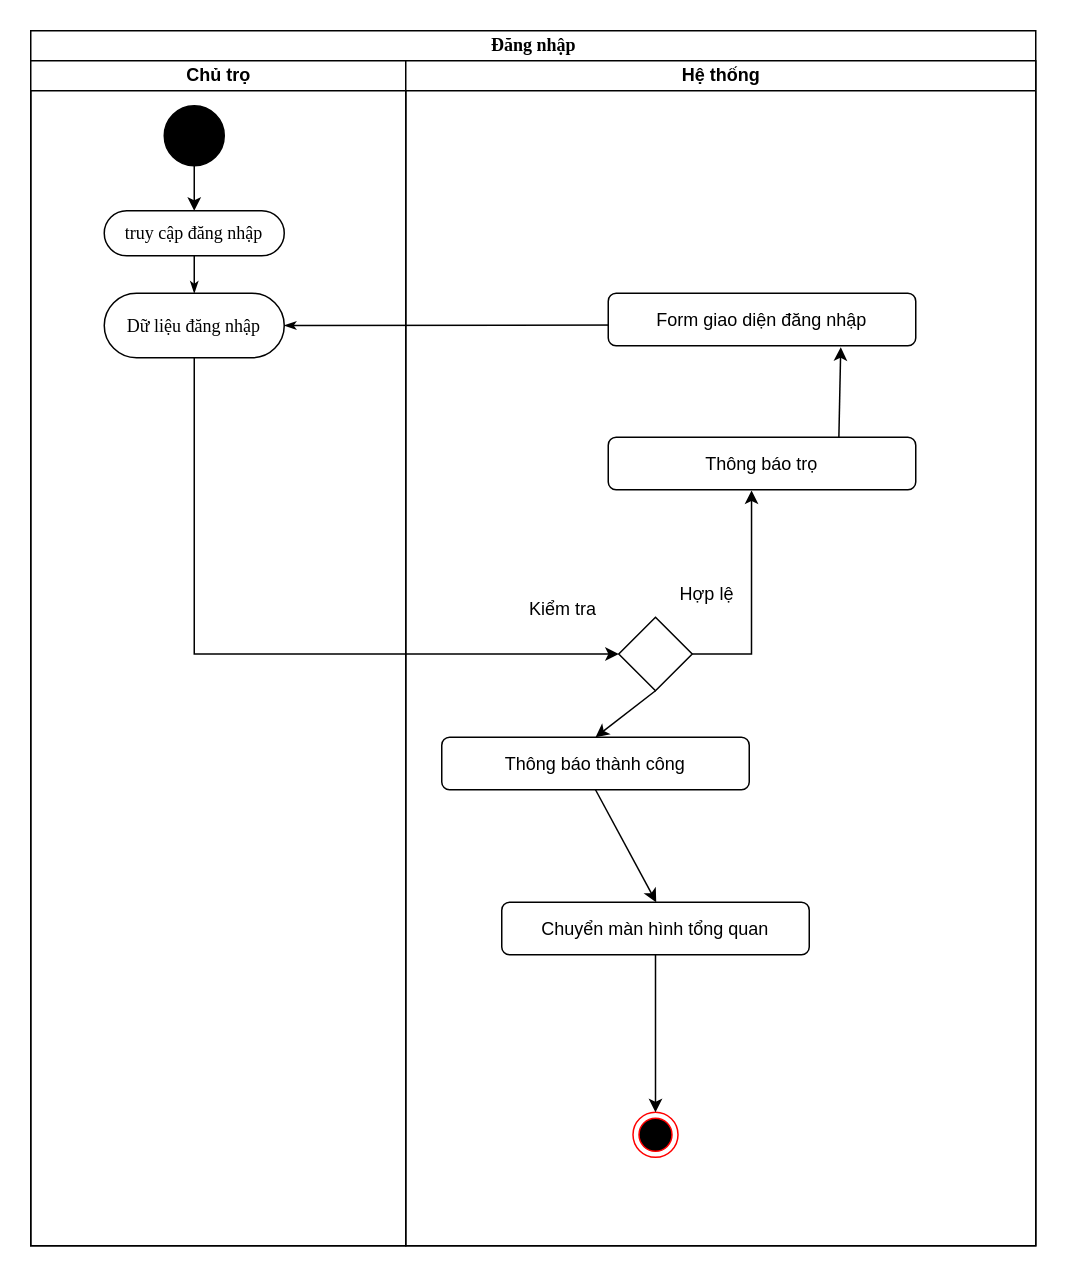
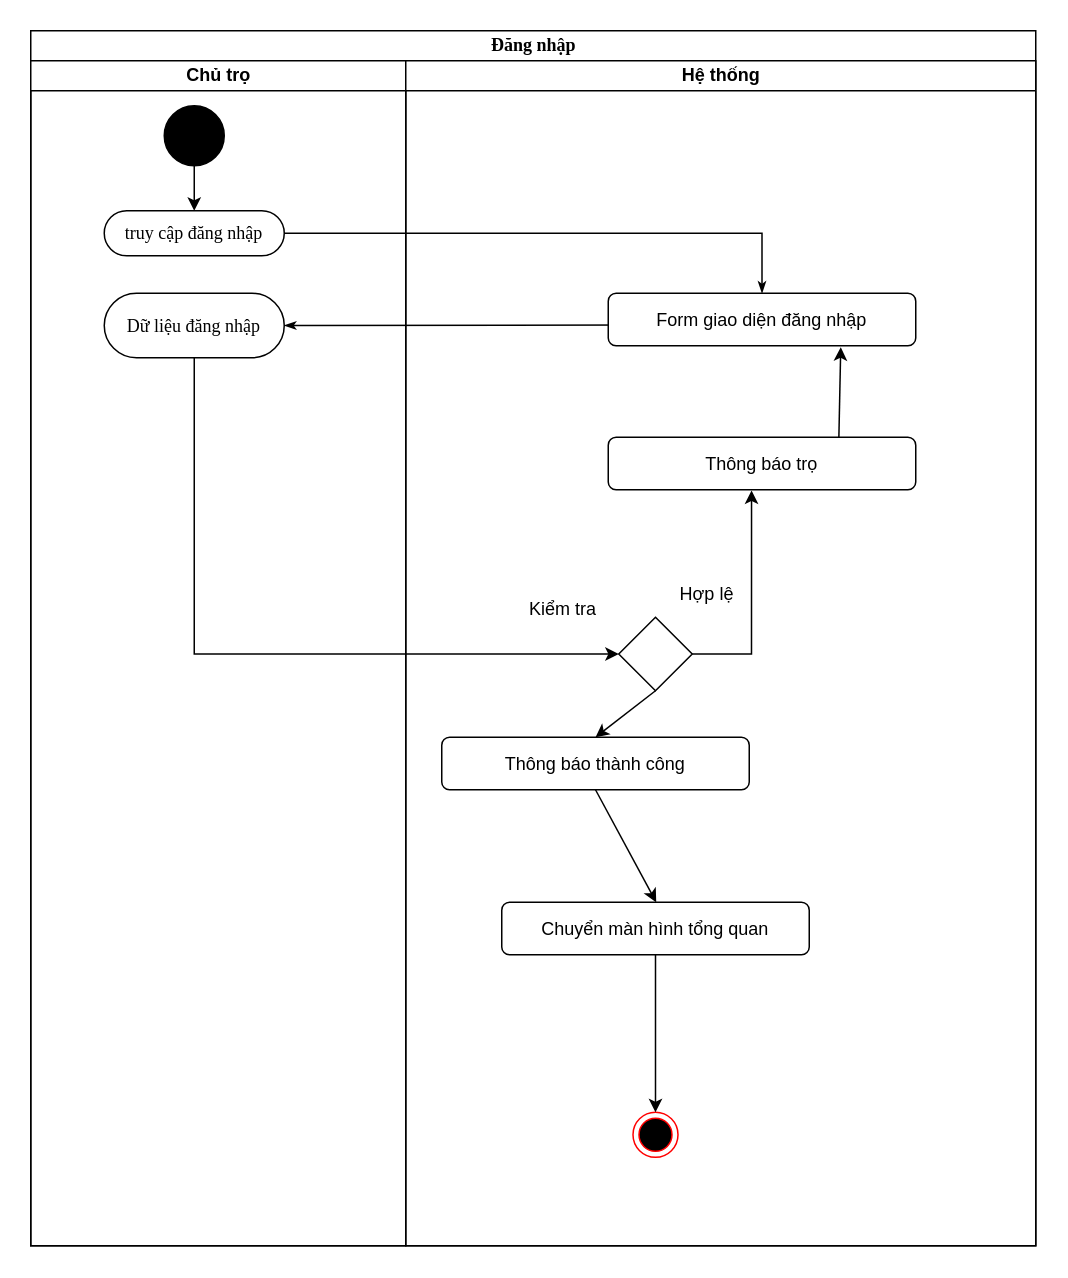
edge "truy cập đăng nhập" -> "Dữ liệu đăng nhập": now "truy cập đăng nhập" -> "Form giao diện đăng nhập"
